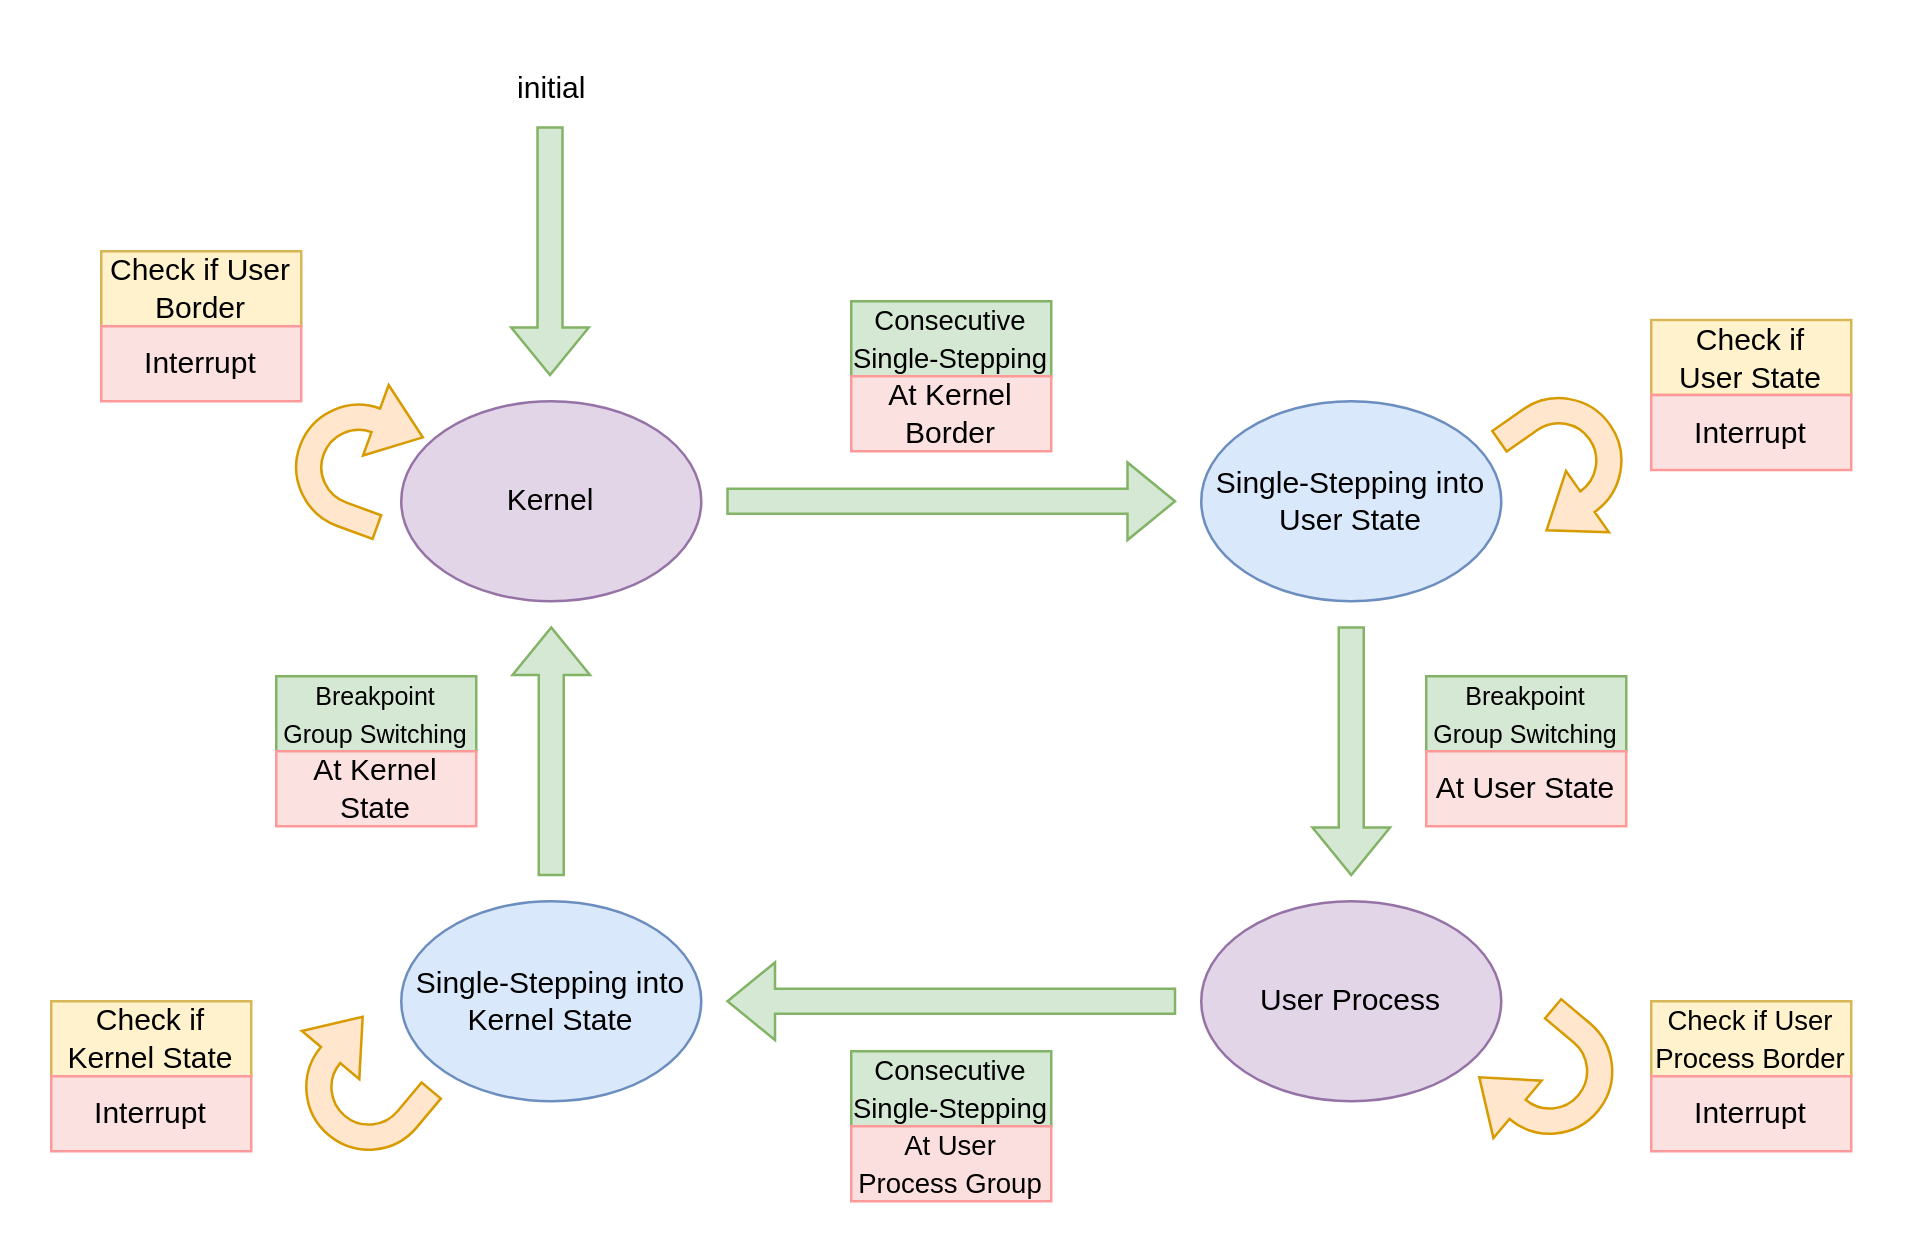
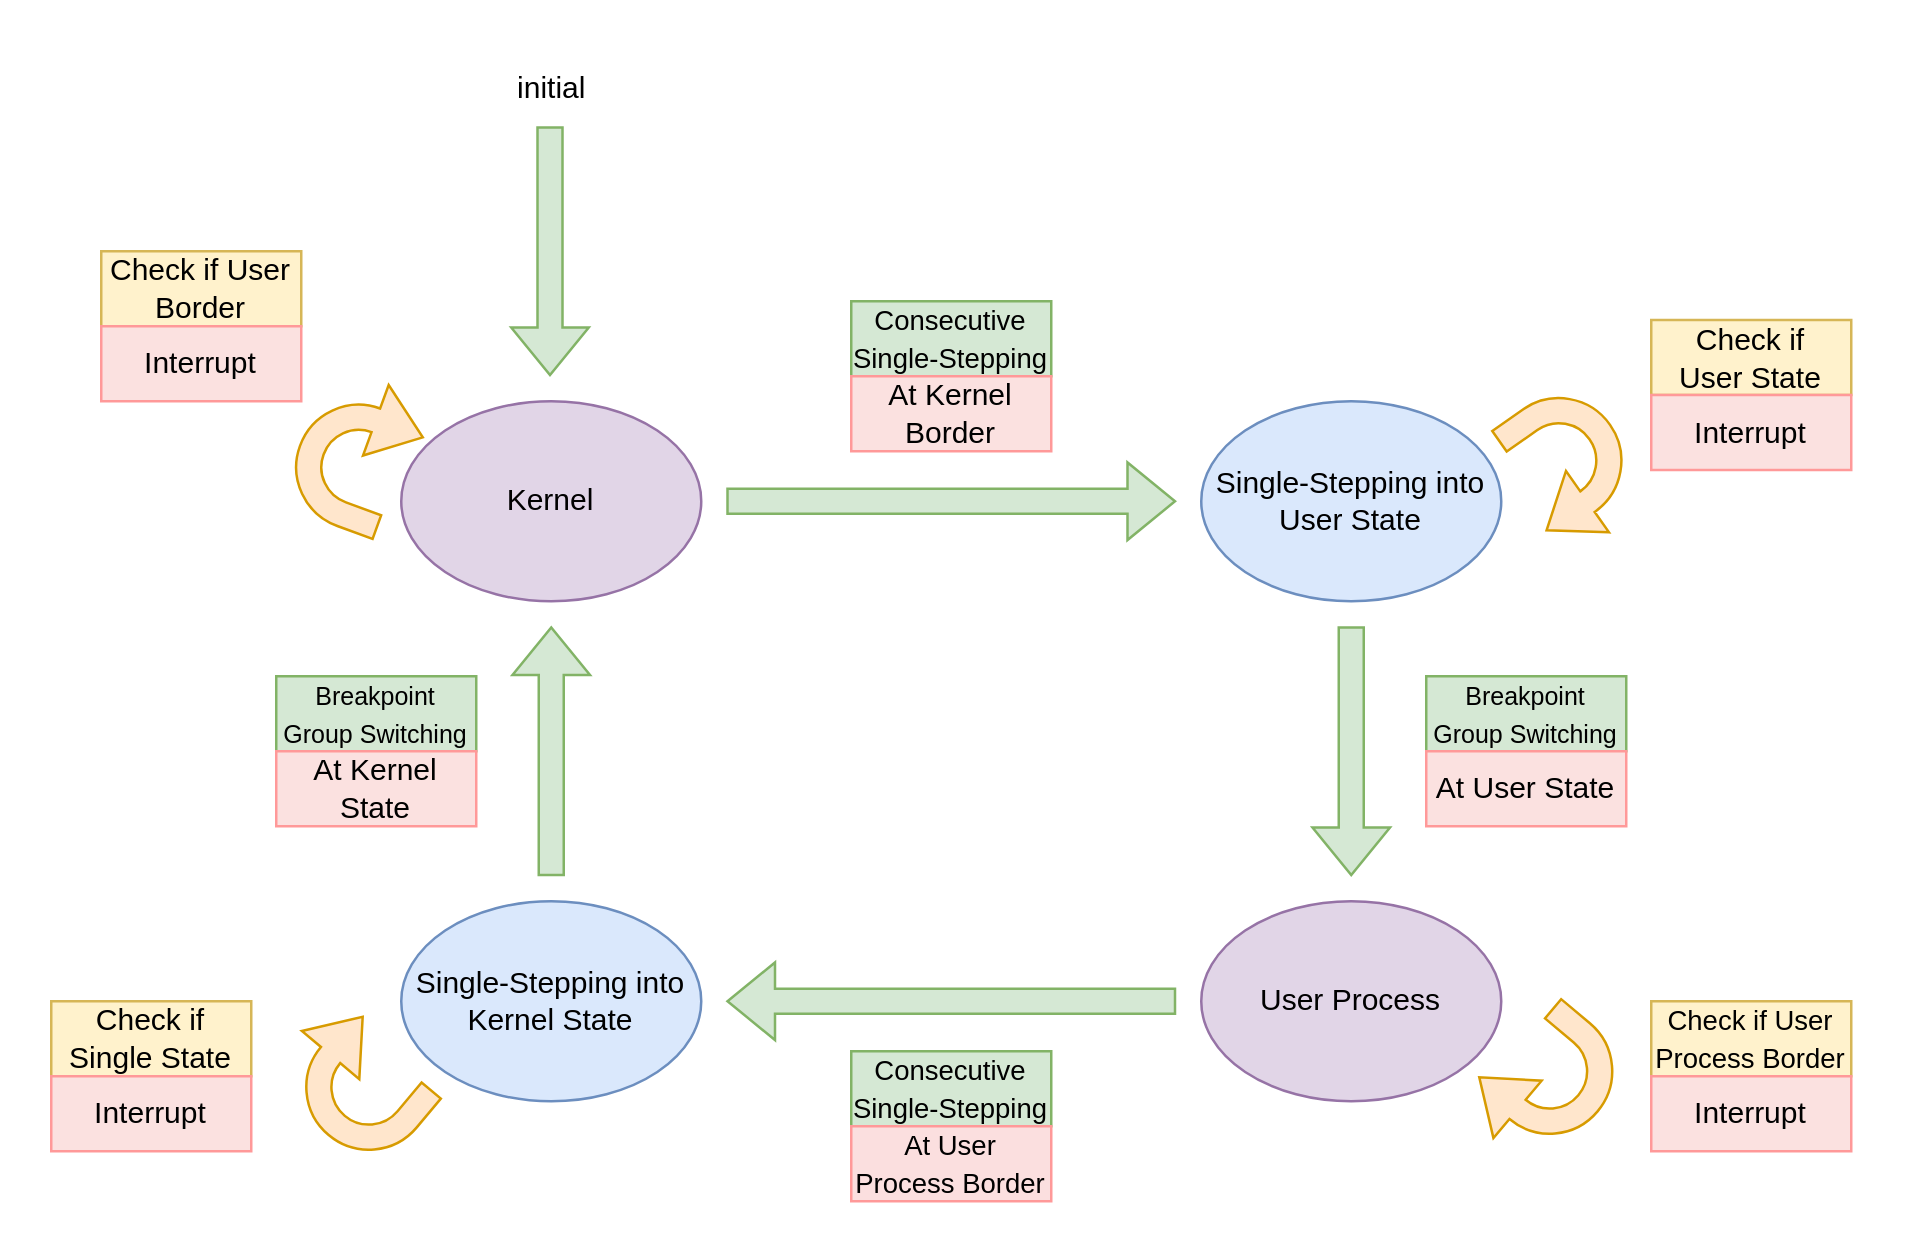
node "Check if Kernel State": label "Check if Kernel State" -> "Check if Single State"
node "At User Process Group": label "At User Process Group" -> "At User Process Border"
